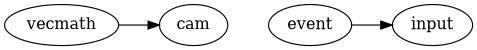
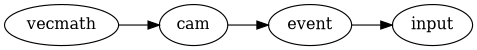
edge "cam" -> "event": added
